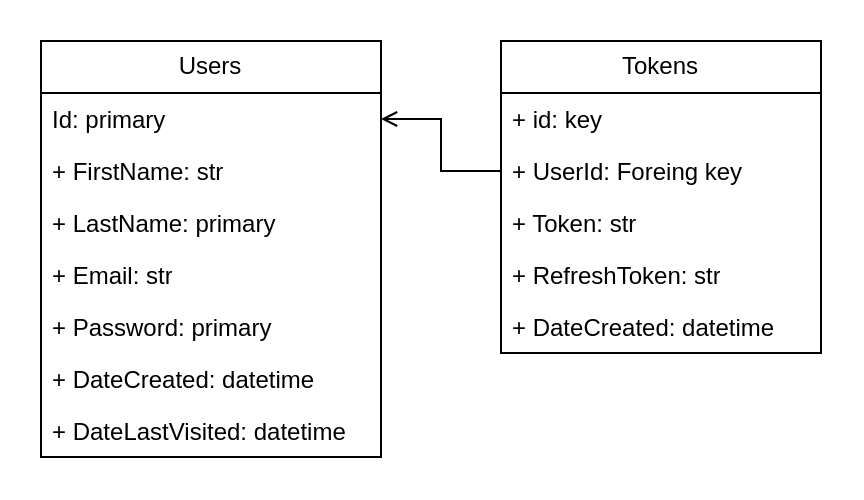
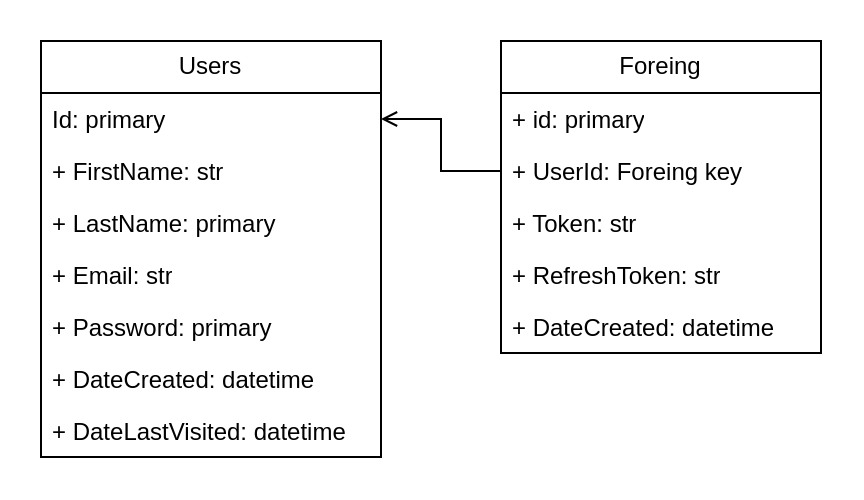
node "Tokens": label "Tokens" -> "Foreing"
node "+ id: key": label "+ id: key" -> "+ id: primary"
